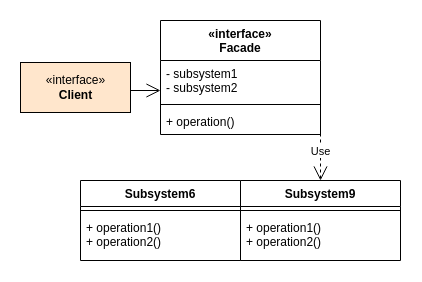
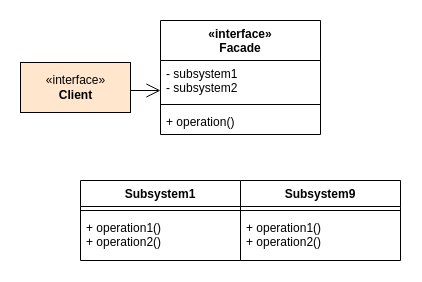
edge "+ operation()" -> "Subsystem9": removed, label "Use"
node "Subsystem6": label "Subsystem6" -> "Subsystem1"
